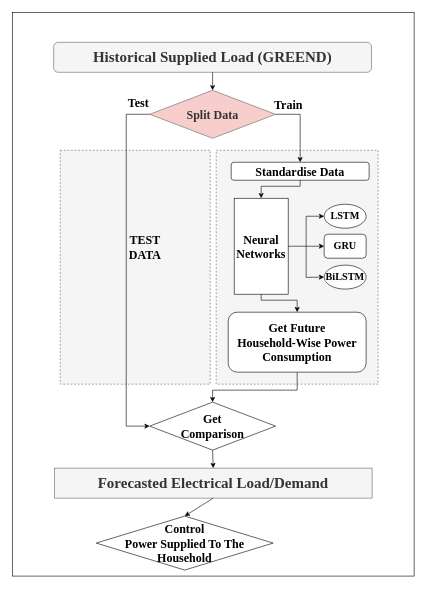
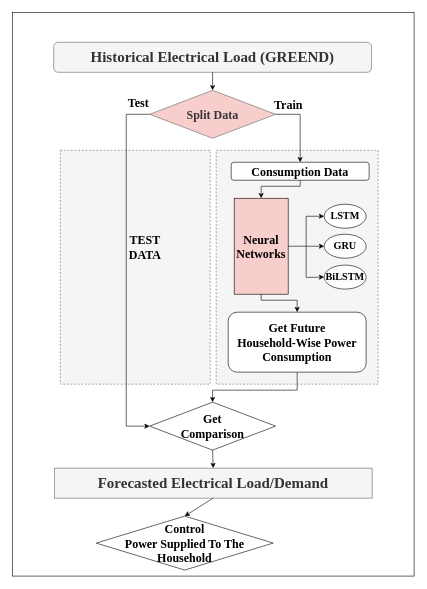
node "Historical Supplied Load (GREEND)": label "Historical Supplied Load (GREEND)" -> "Historical Electrical Load (GREEND)"
node "Standardise Data": label "Standardise Data" -> "Consumption Data"
node "Neural Networks": fillcolor #ffffff -> #f8cecc
node "GRU": shape rounded rectangle -> ellipse
